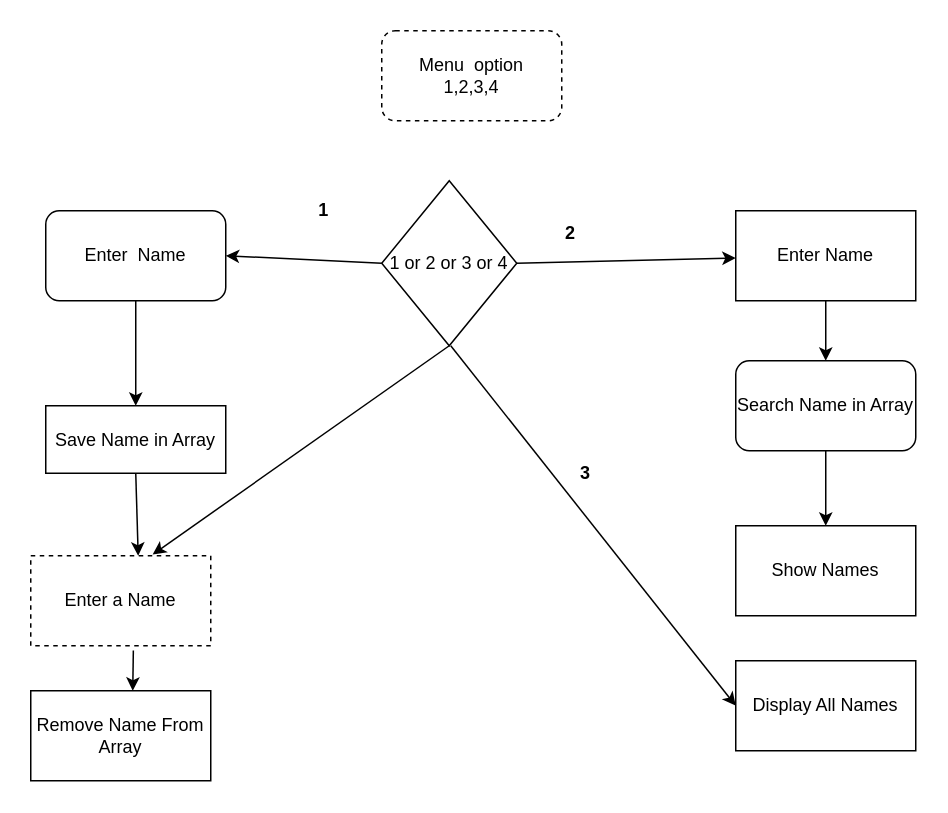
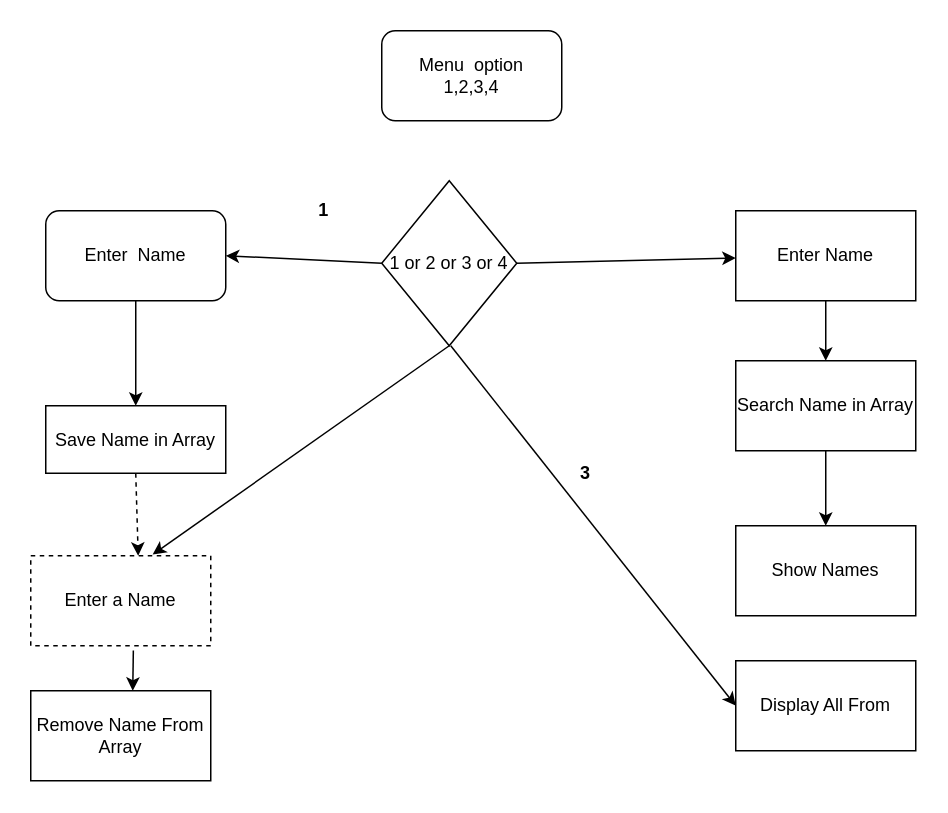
node "Menu option 1,2,3,4": style dashed -> solid
node "2": removed
node "Search Name in Array": shape rounded rectangle -> rectangle
edge "Save Name in Array" -> "Enter a Name": style solid -> dashed
node "Display All Names": label "Display All Names" -> "Display All From"
